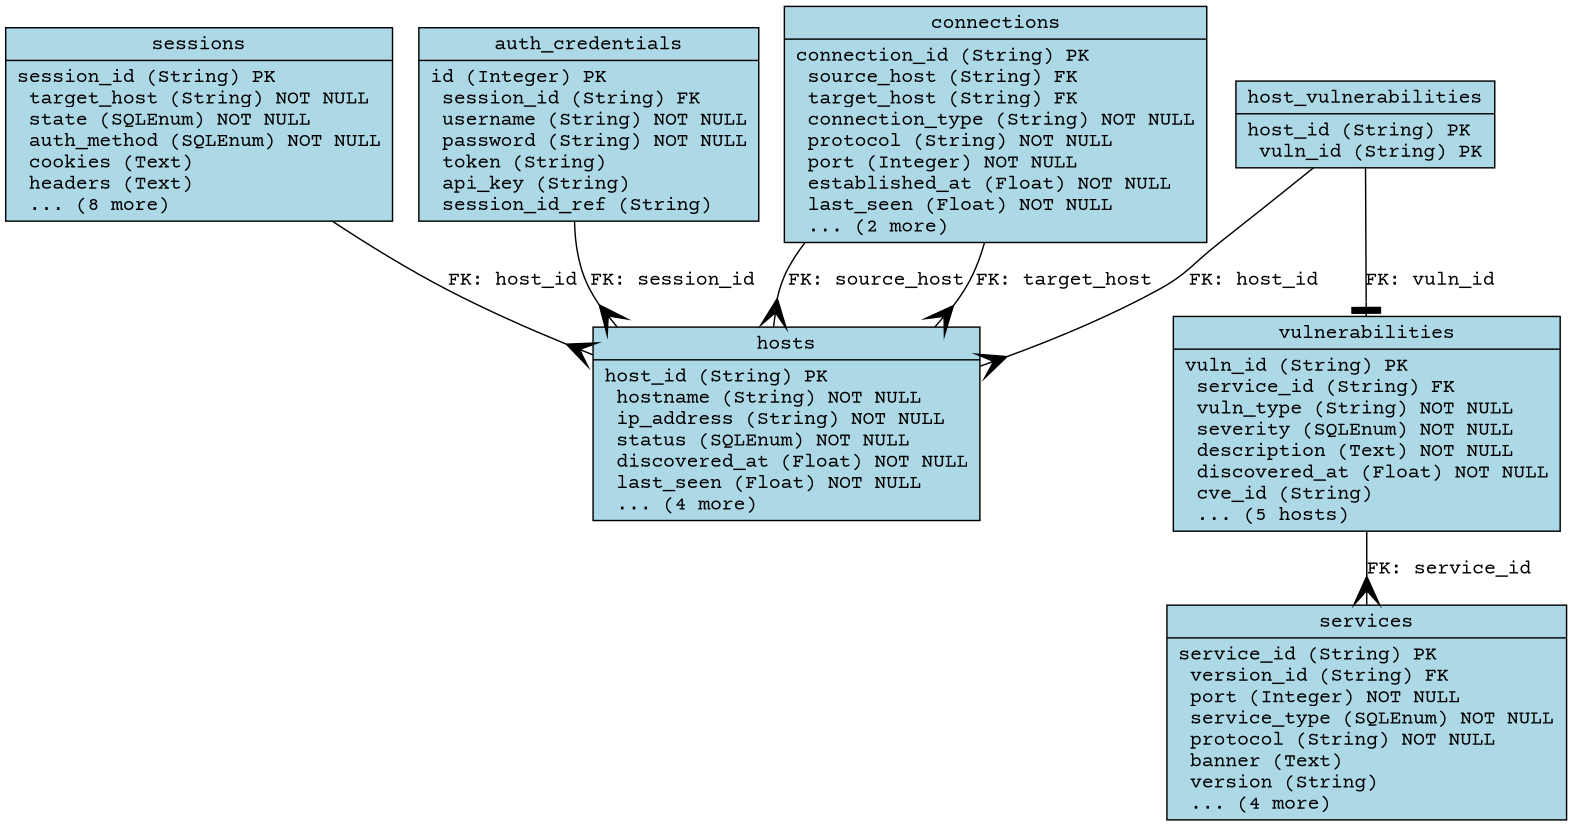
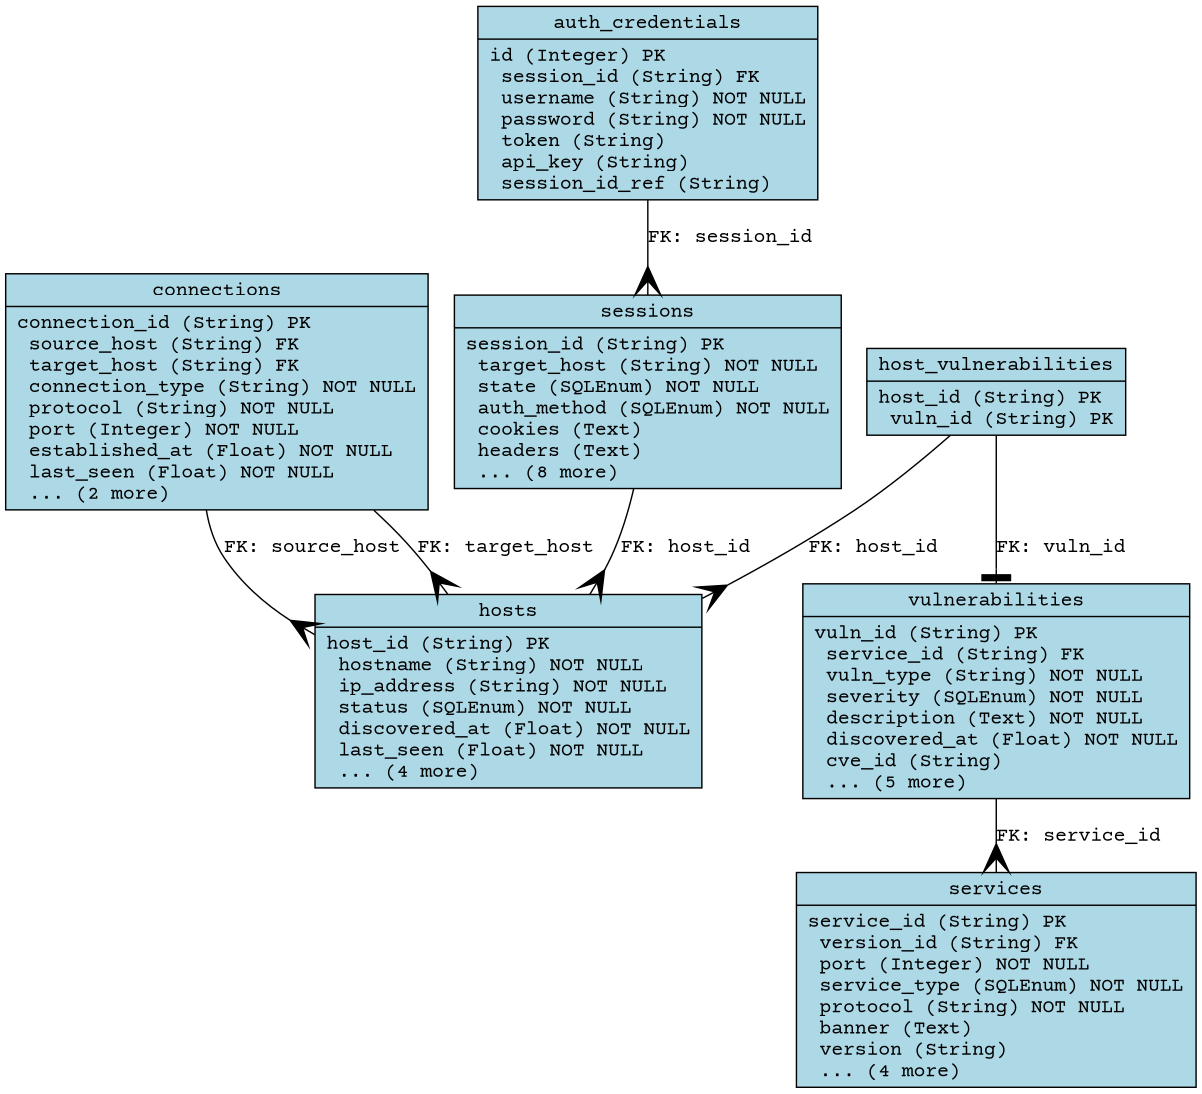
edge "auth_credentials" -> "hosts": now "auth_credentials" -> "sessions"
node "vulnerabilities": text "... (5 hosts)" -> "... (5 more)"
